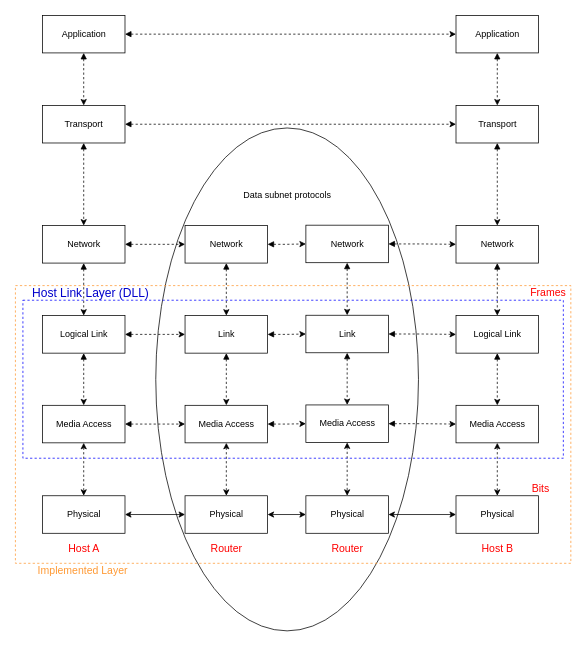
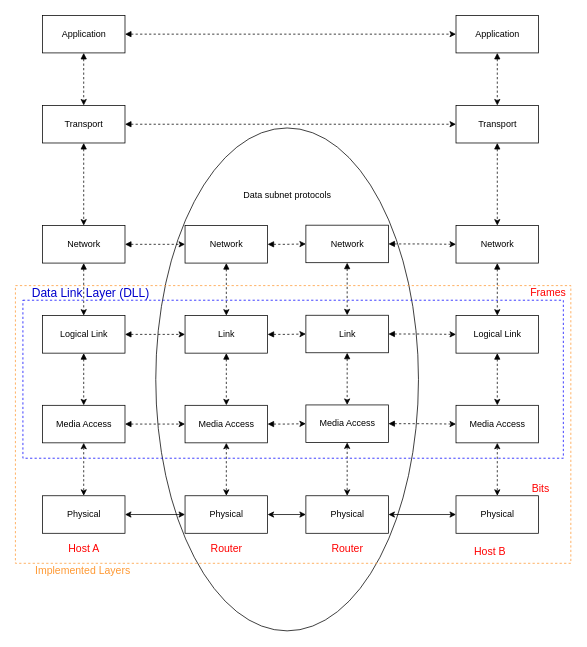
node "Host Link Layer (DLL)": label "Host Link Layer (DLL)" -> "Data Link Layer (DLL)"
node "Host B": moved (497, 548) -> (489, 552)
node "Implemented Layer": label "Implemented Layer" -> "Implemented Layers"
